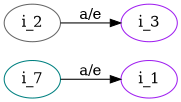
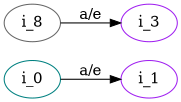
node "i_2": label "i_2" -> "i_8"
node "i_7": label "i_7" -> "i_0"
